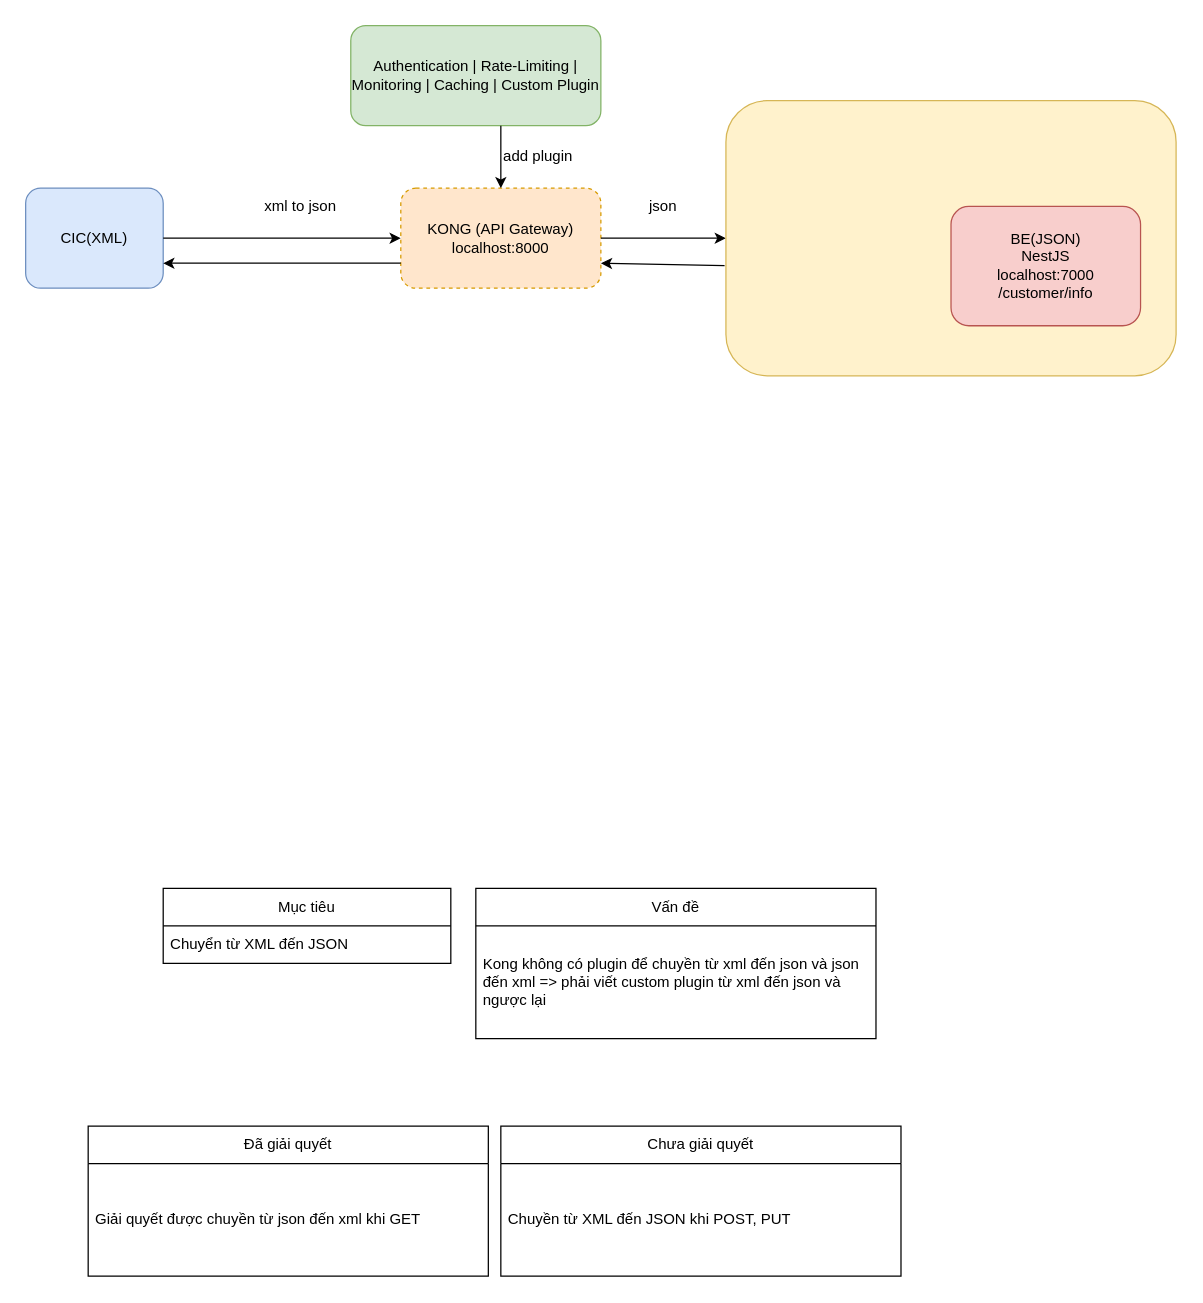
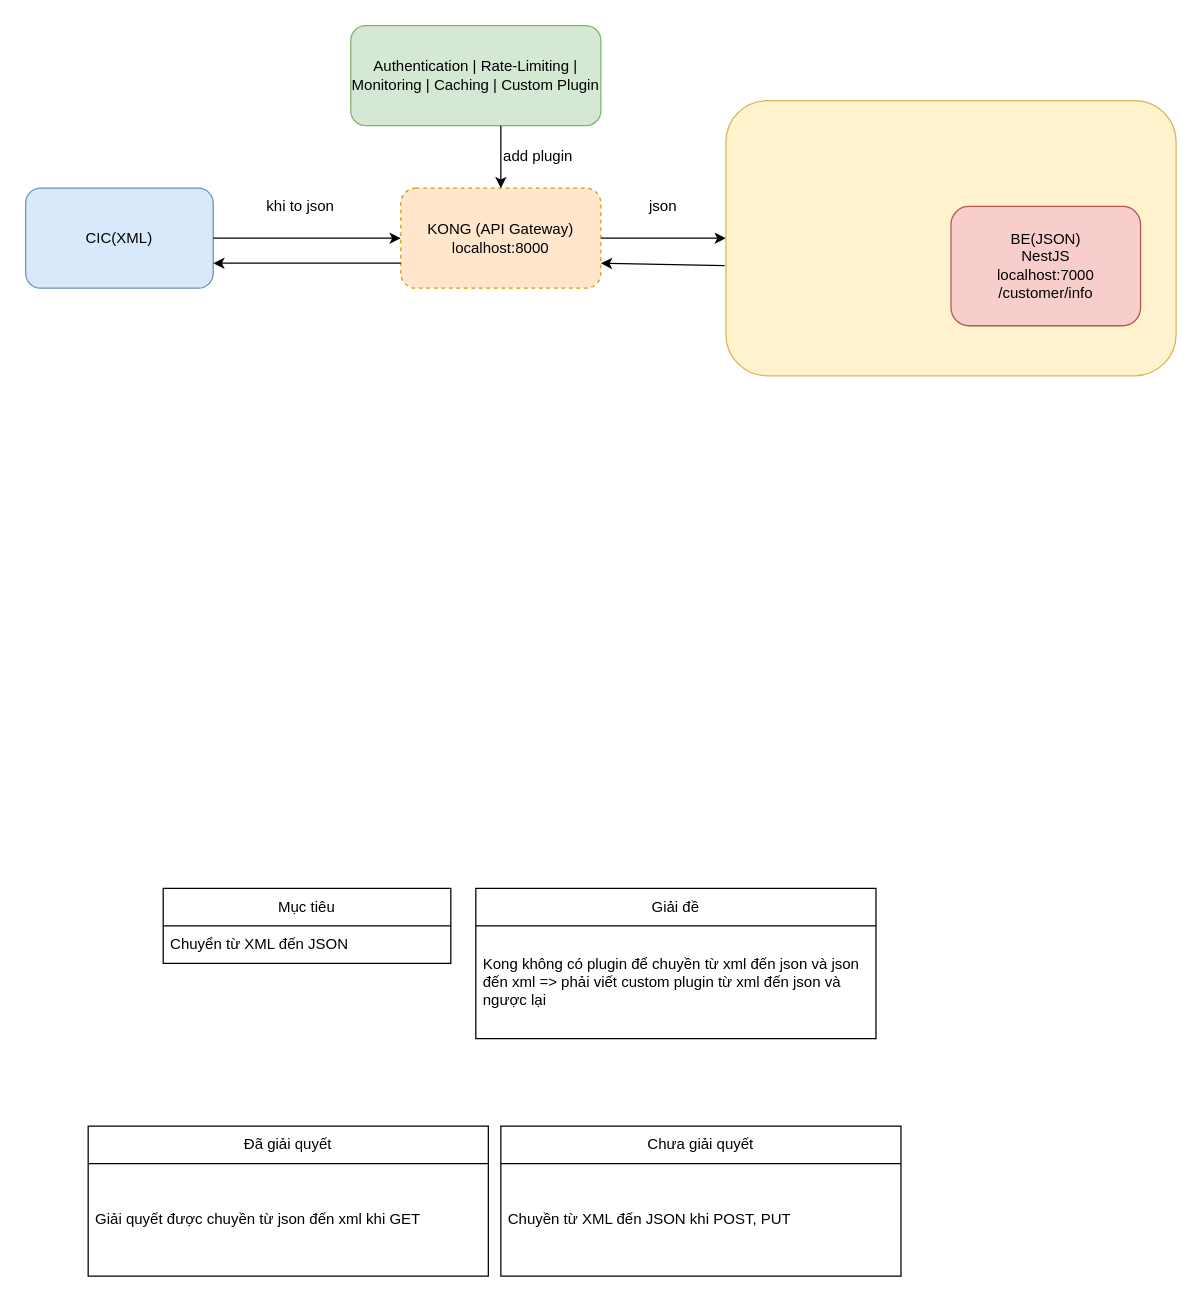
node "xml to json": label "xml to json" -> "khi to json"
node "CIC(XML)": size 138x100 -> 188x100
node "Vấn đề": label "Vấn đề" -> "Giải đề"
